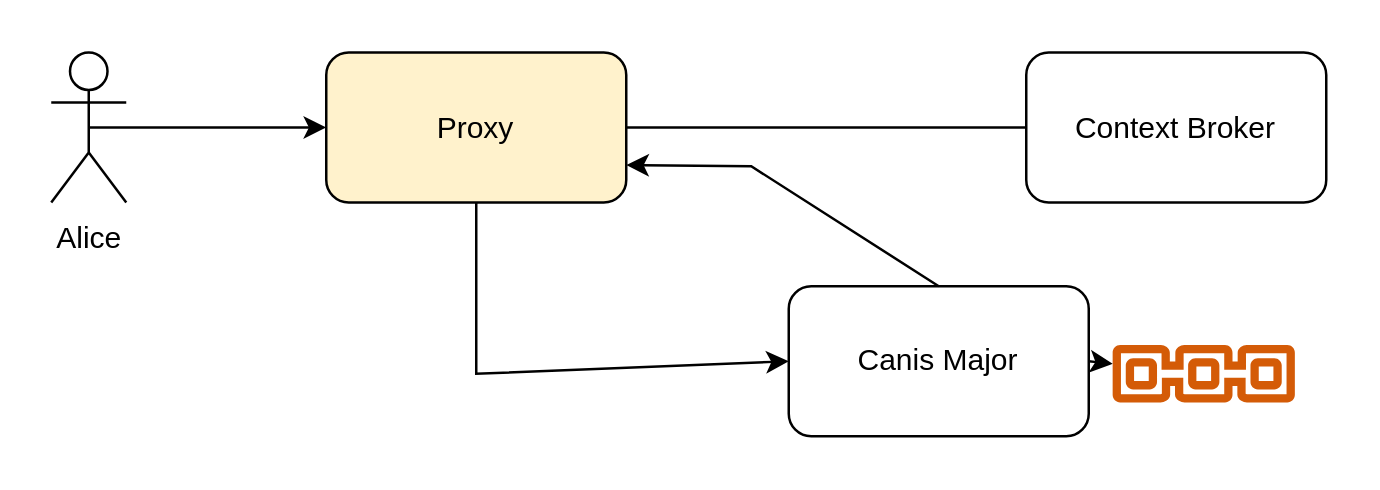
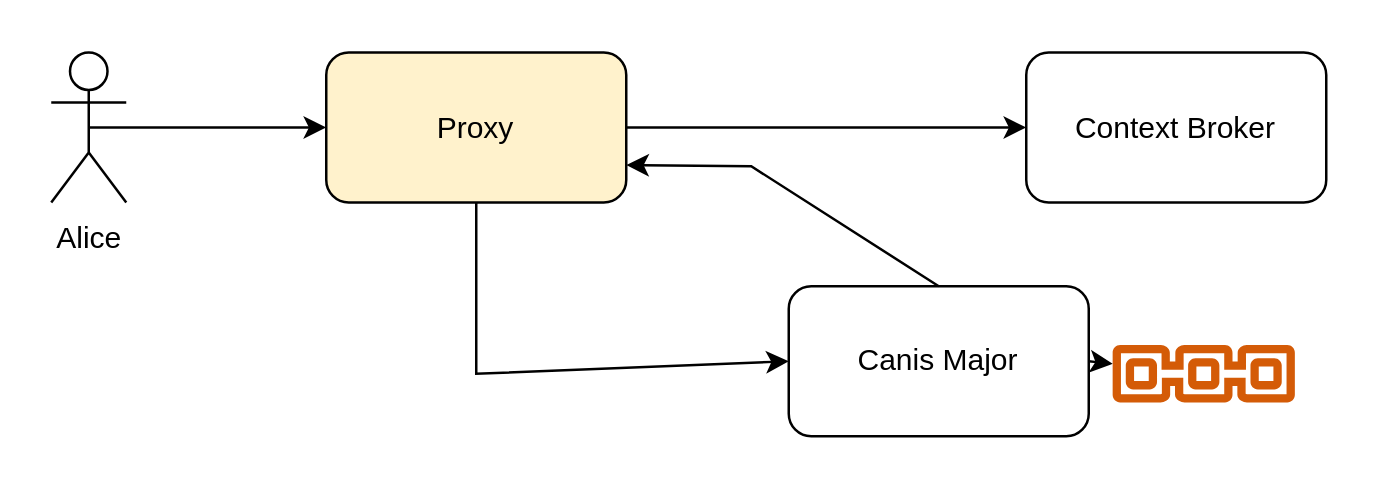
edge "Proxy" -- "Context Broker": arrowhead none -> classic
